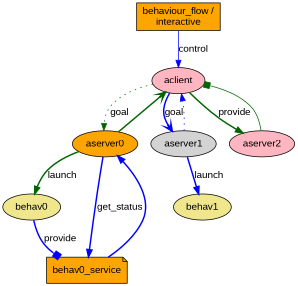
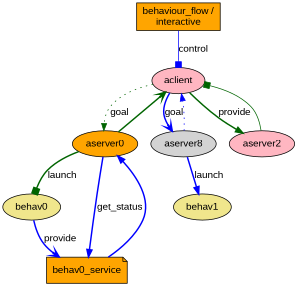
edge "behaviour_flow / interactive" -> "aclient": arrowhead normal -> box
node "aserver1": label "aserver1" -> "aserver8"
edge "aserver0" -> "behav0": arrowhead normal -> box
edge "behav0" -> "behav0_service": arrowhead box -> vee
